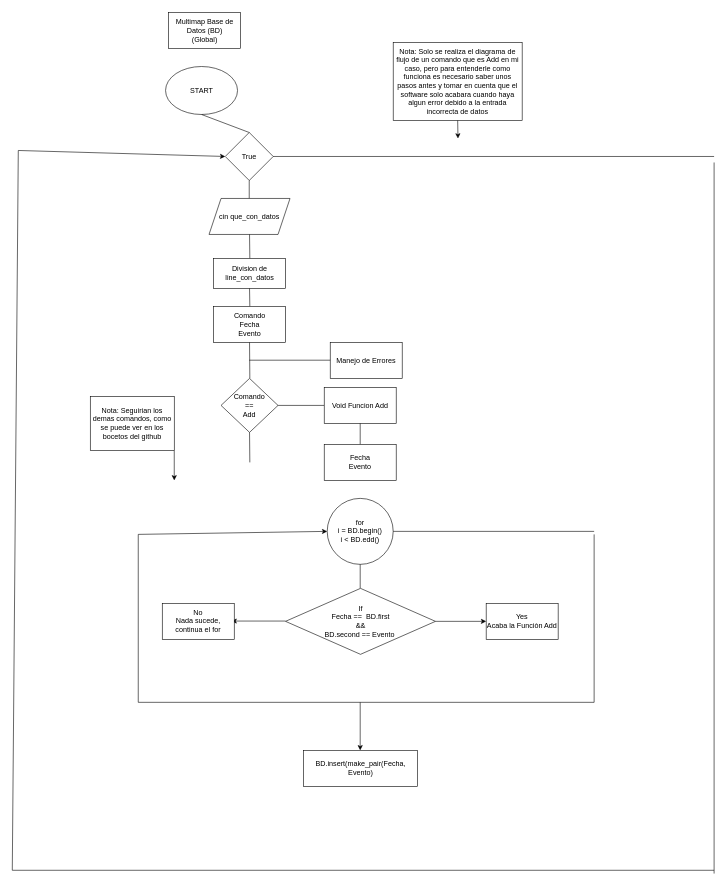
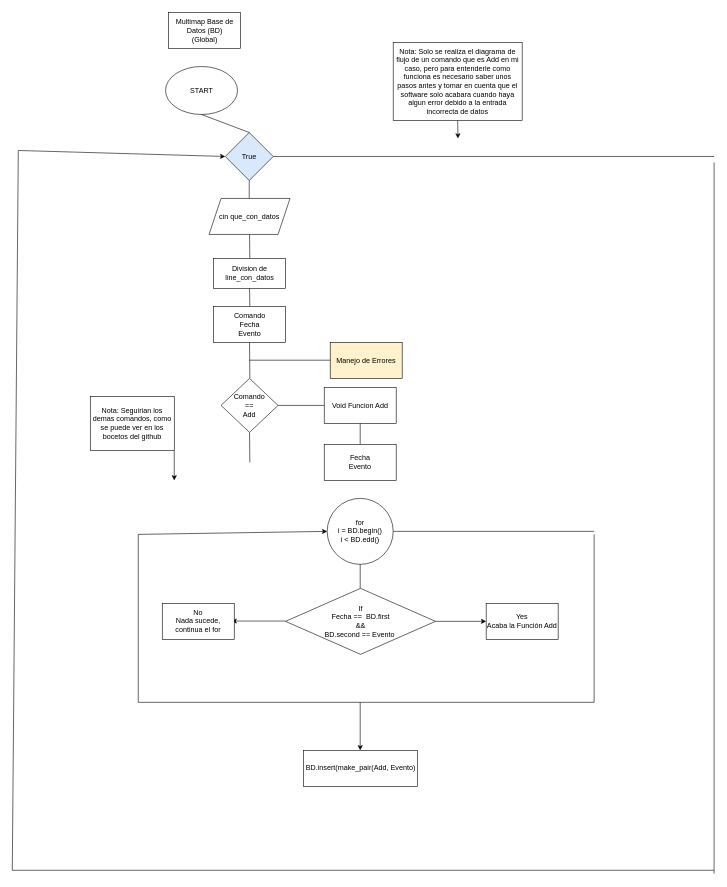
node "True": fillcolor #ffffff -> #dae8fc
node "Manejo de Errores": fillcolor #ffffff -> #fff2cc
node "BD.insert(make_pair(Fecha, Evento)": label "BD.insert(make_pair(Fecha, Evento)" -> "BD.insert(make_pair(Add, Evento)"
